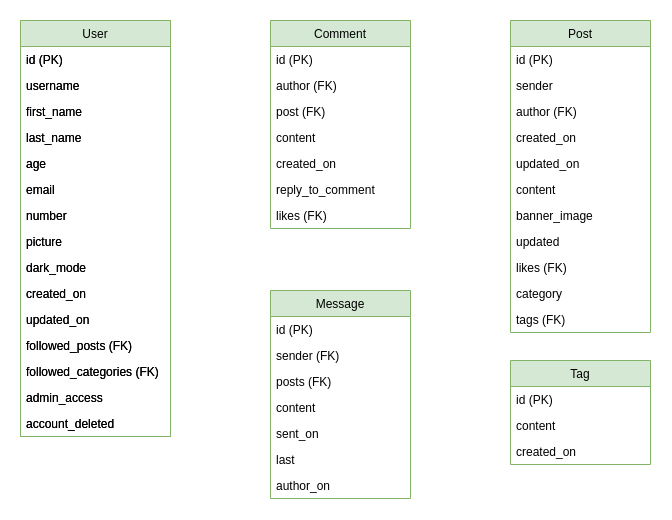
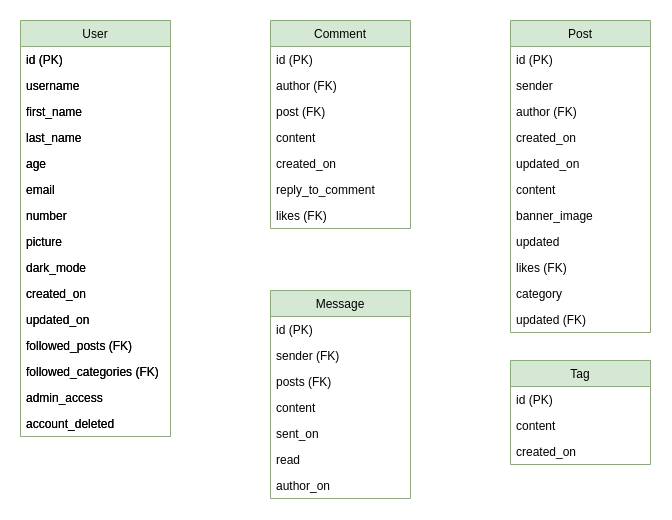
node "tags (FK)": label "tags (FK)" -> "updated (FK)"
node "last": label "last" -> "read"
